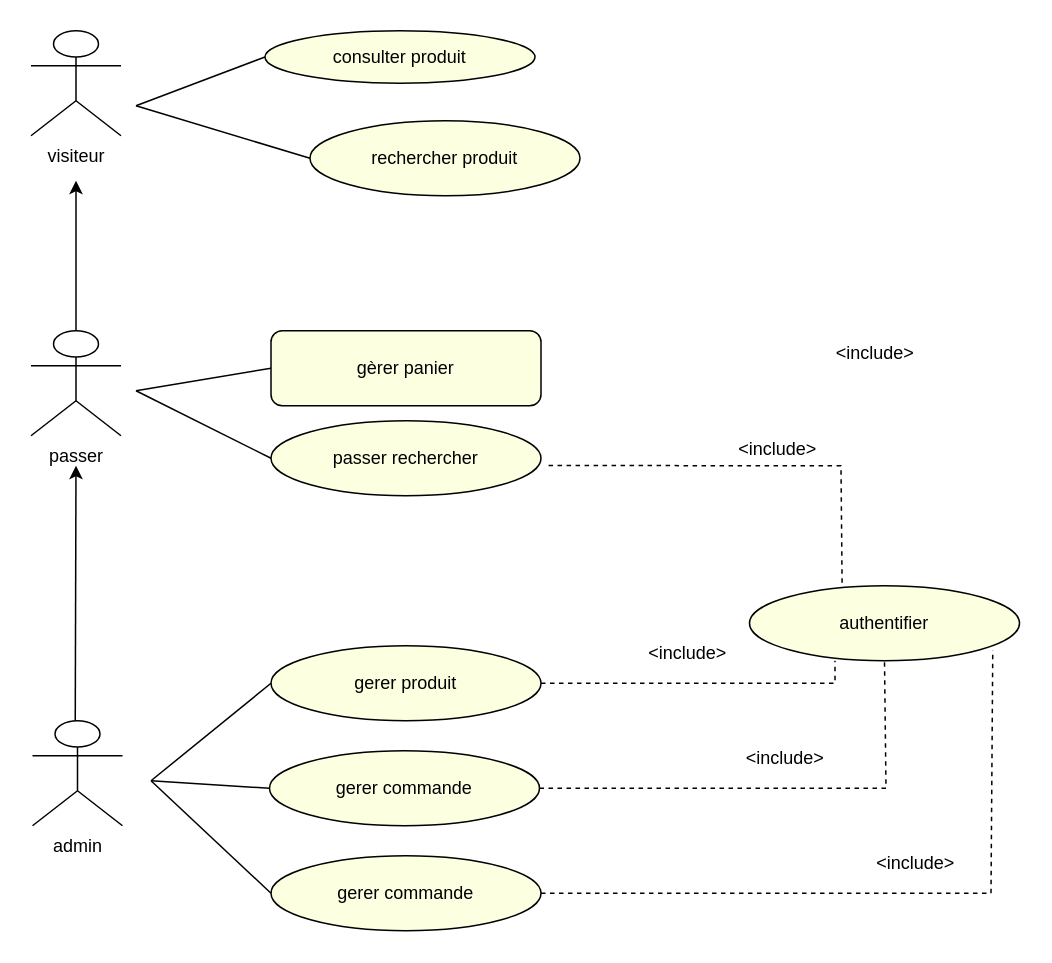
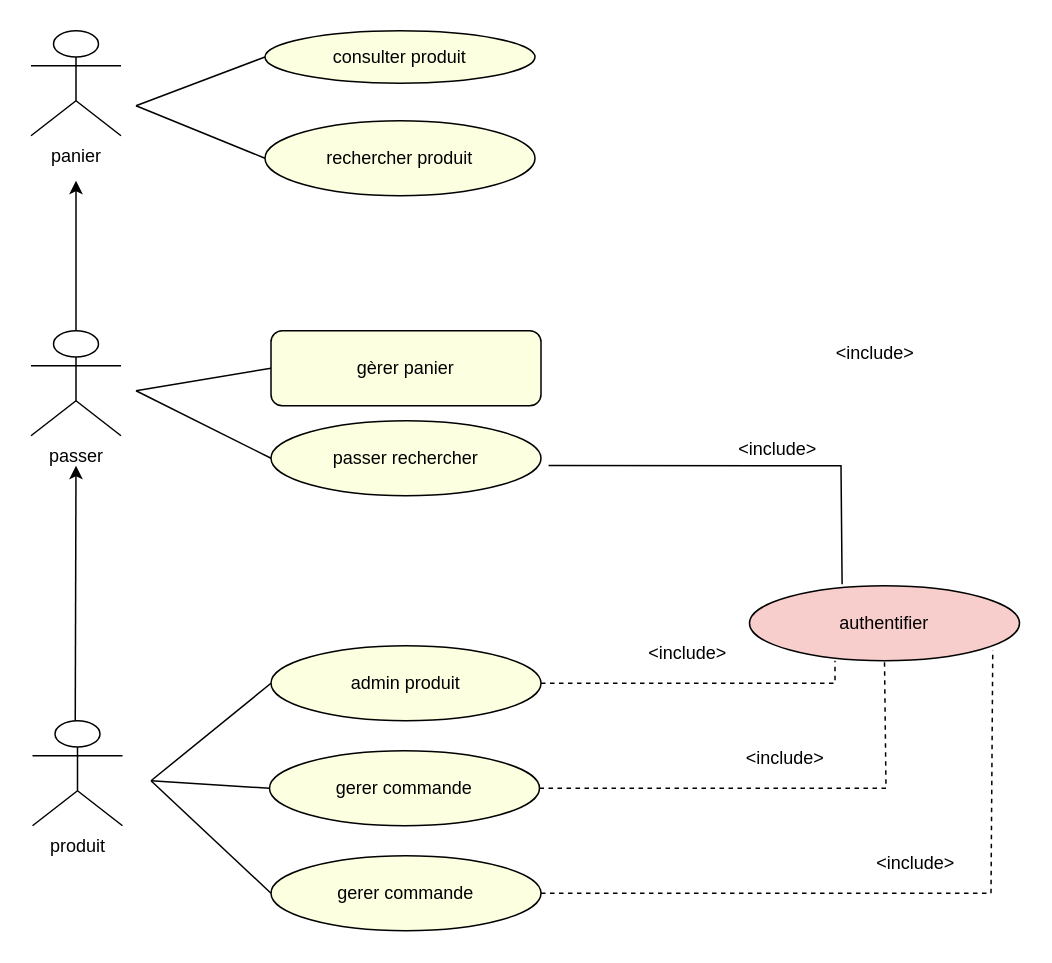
node "visiteur": label "visiteur" -> "panier"
node "rechercher produit": moved (445, 158) -> (400, 158)
edge "passer rechercher" -- "authentifier": style dashed -> solid
node "authentifier": fillcolor #fcffe0 -> #f8cecc
node "gerer produit": label "gerer produit" -> "admin produit"
node "admin": label "admin" -> "produit"
